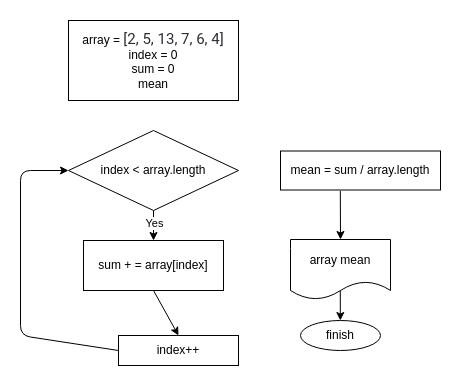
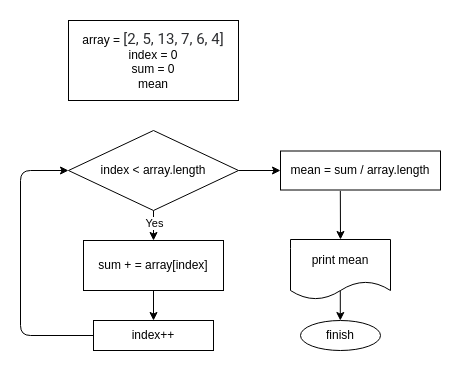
edge "index < array.length" -> "mean = sum / array.length": added
node "array mean": label "array mean" -> "print mean"
node "index++": moved (179, 351) -> (154, 336)
